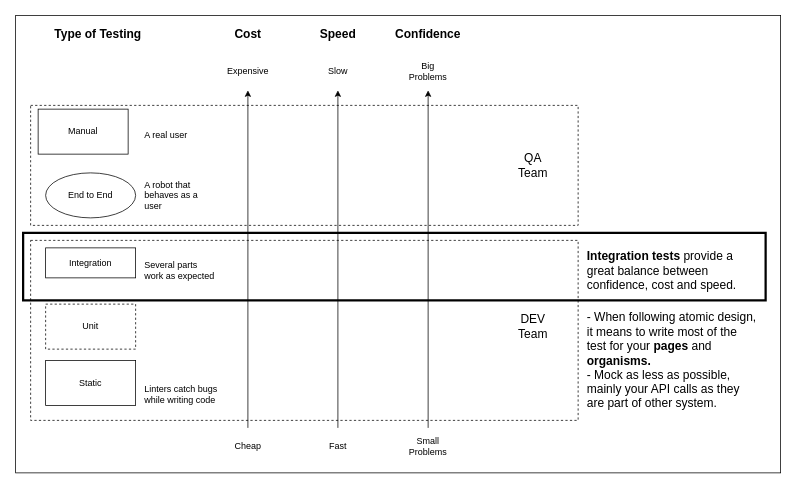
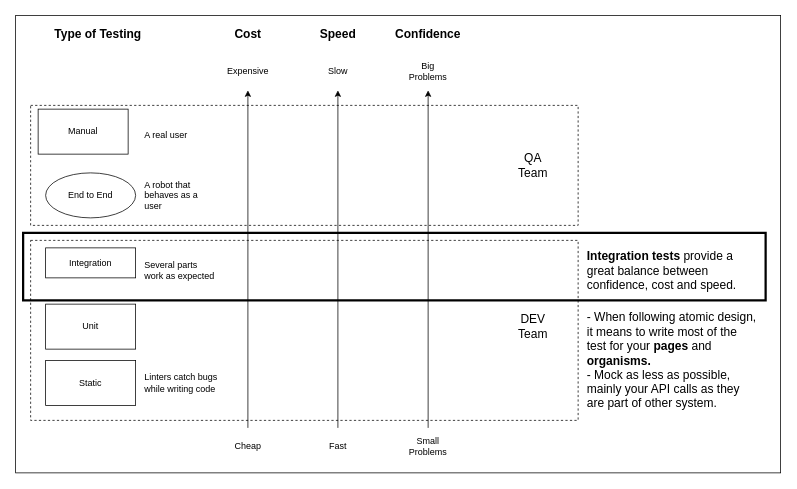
node "Unit": style dashed -> solid
node "Linters catch bugs while writing code": moved (180, 394) -> (180, 383)
